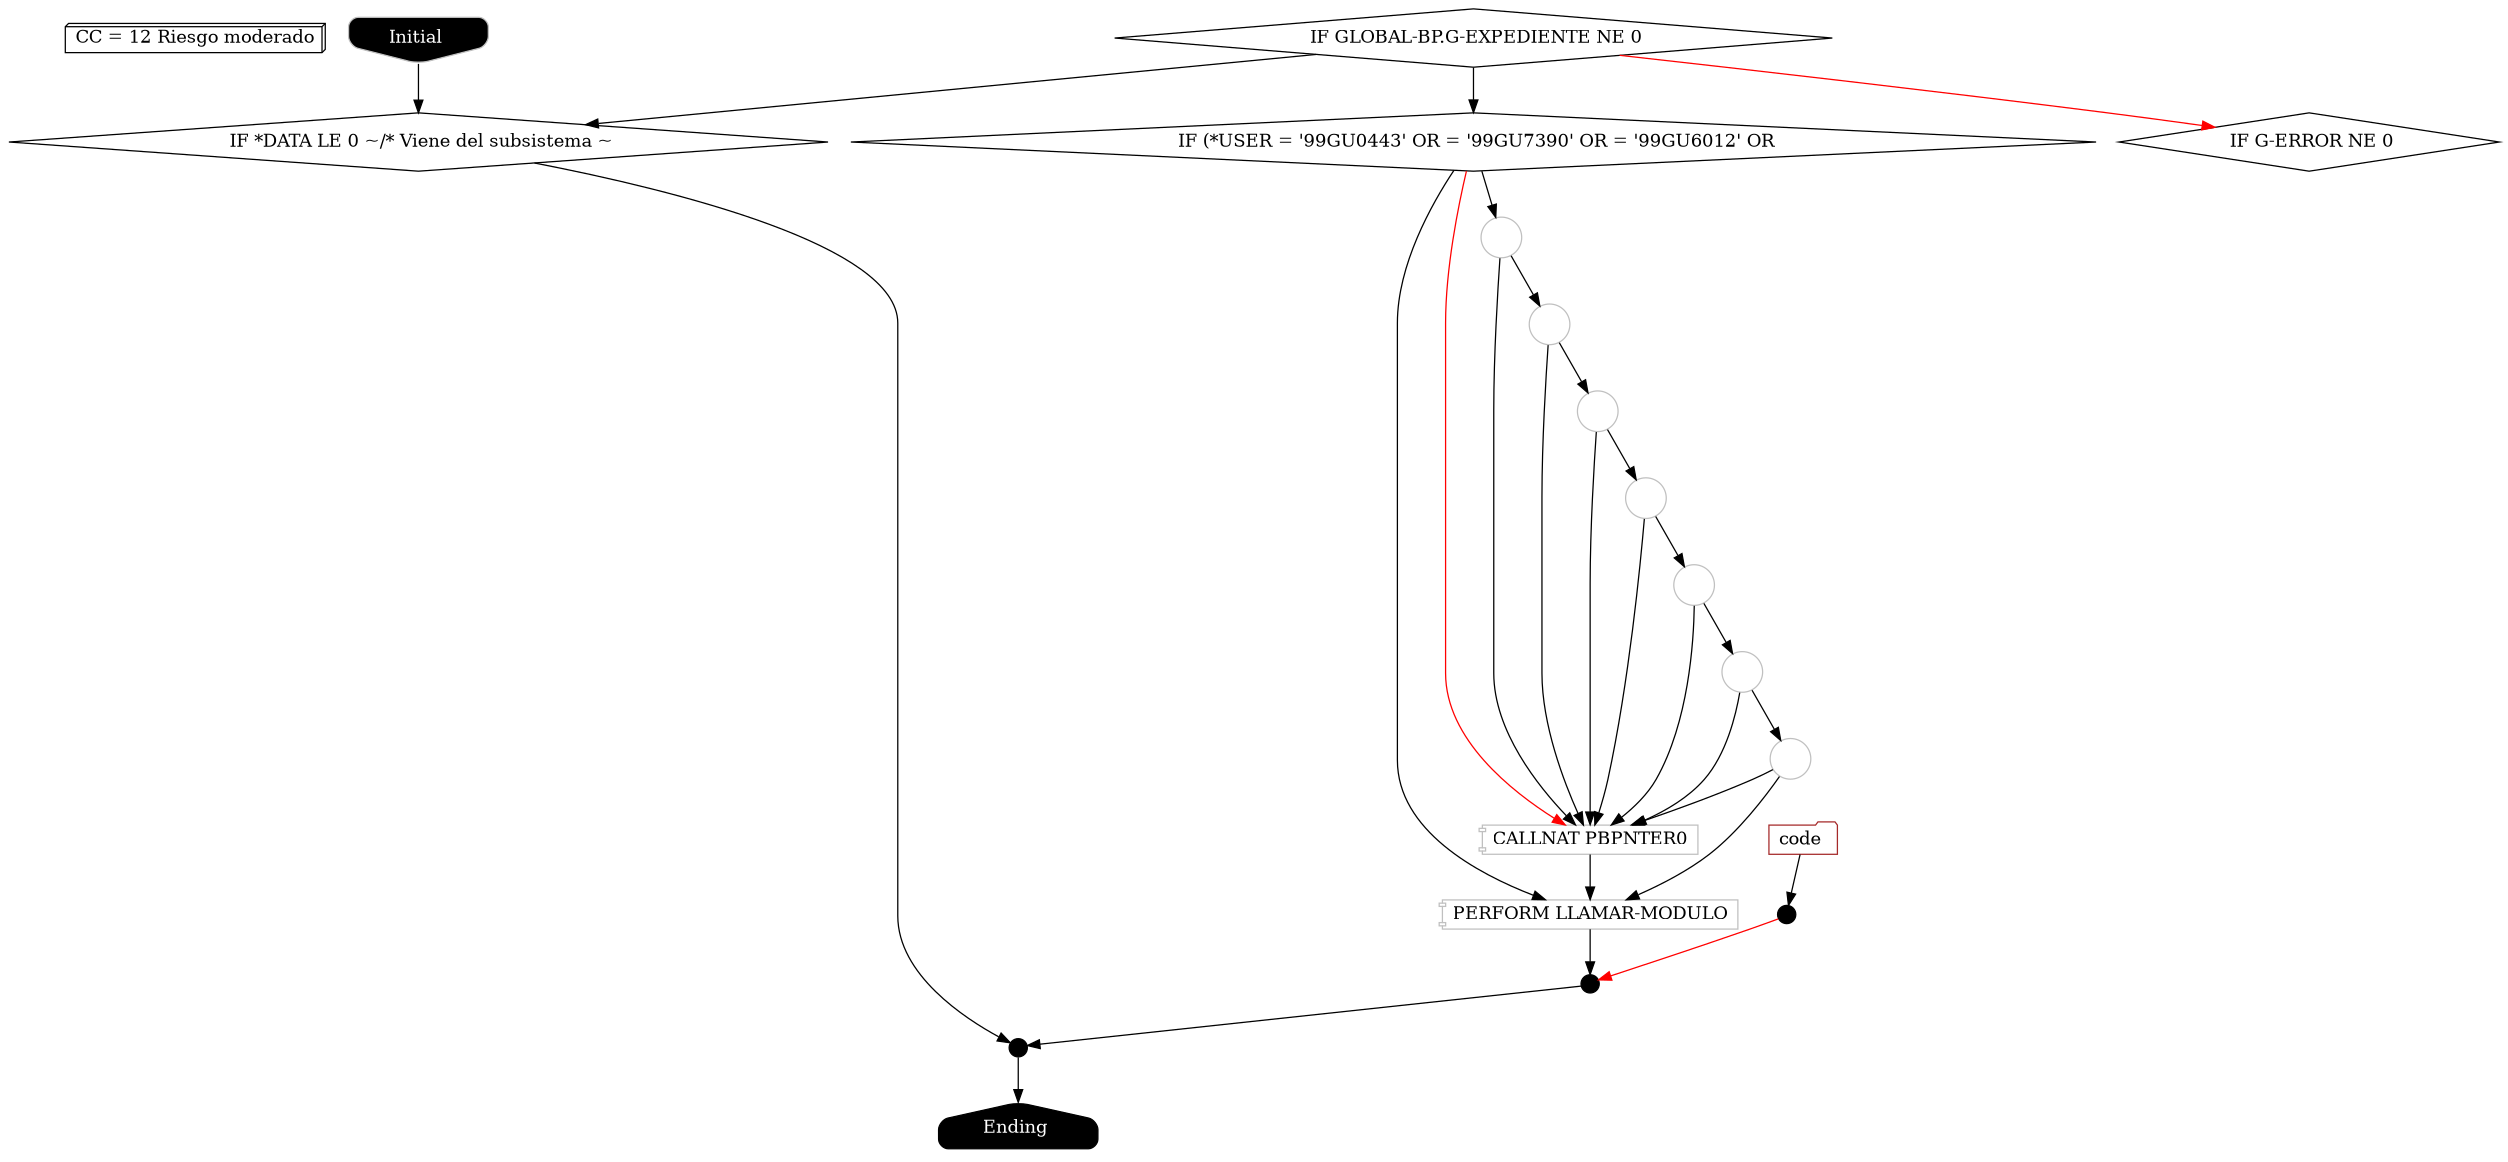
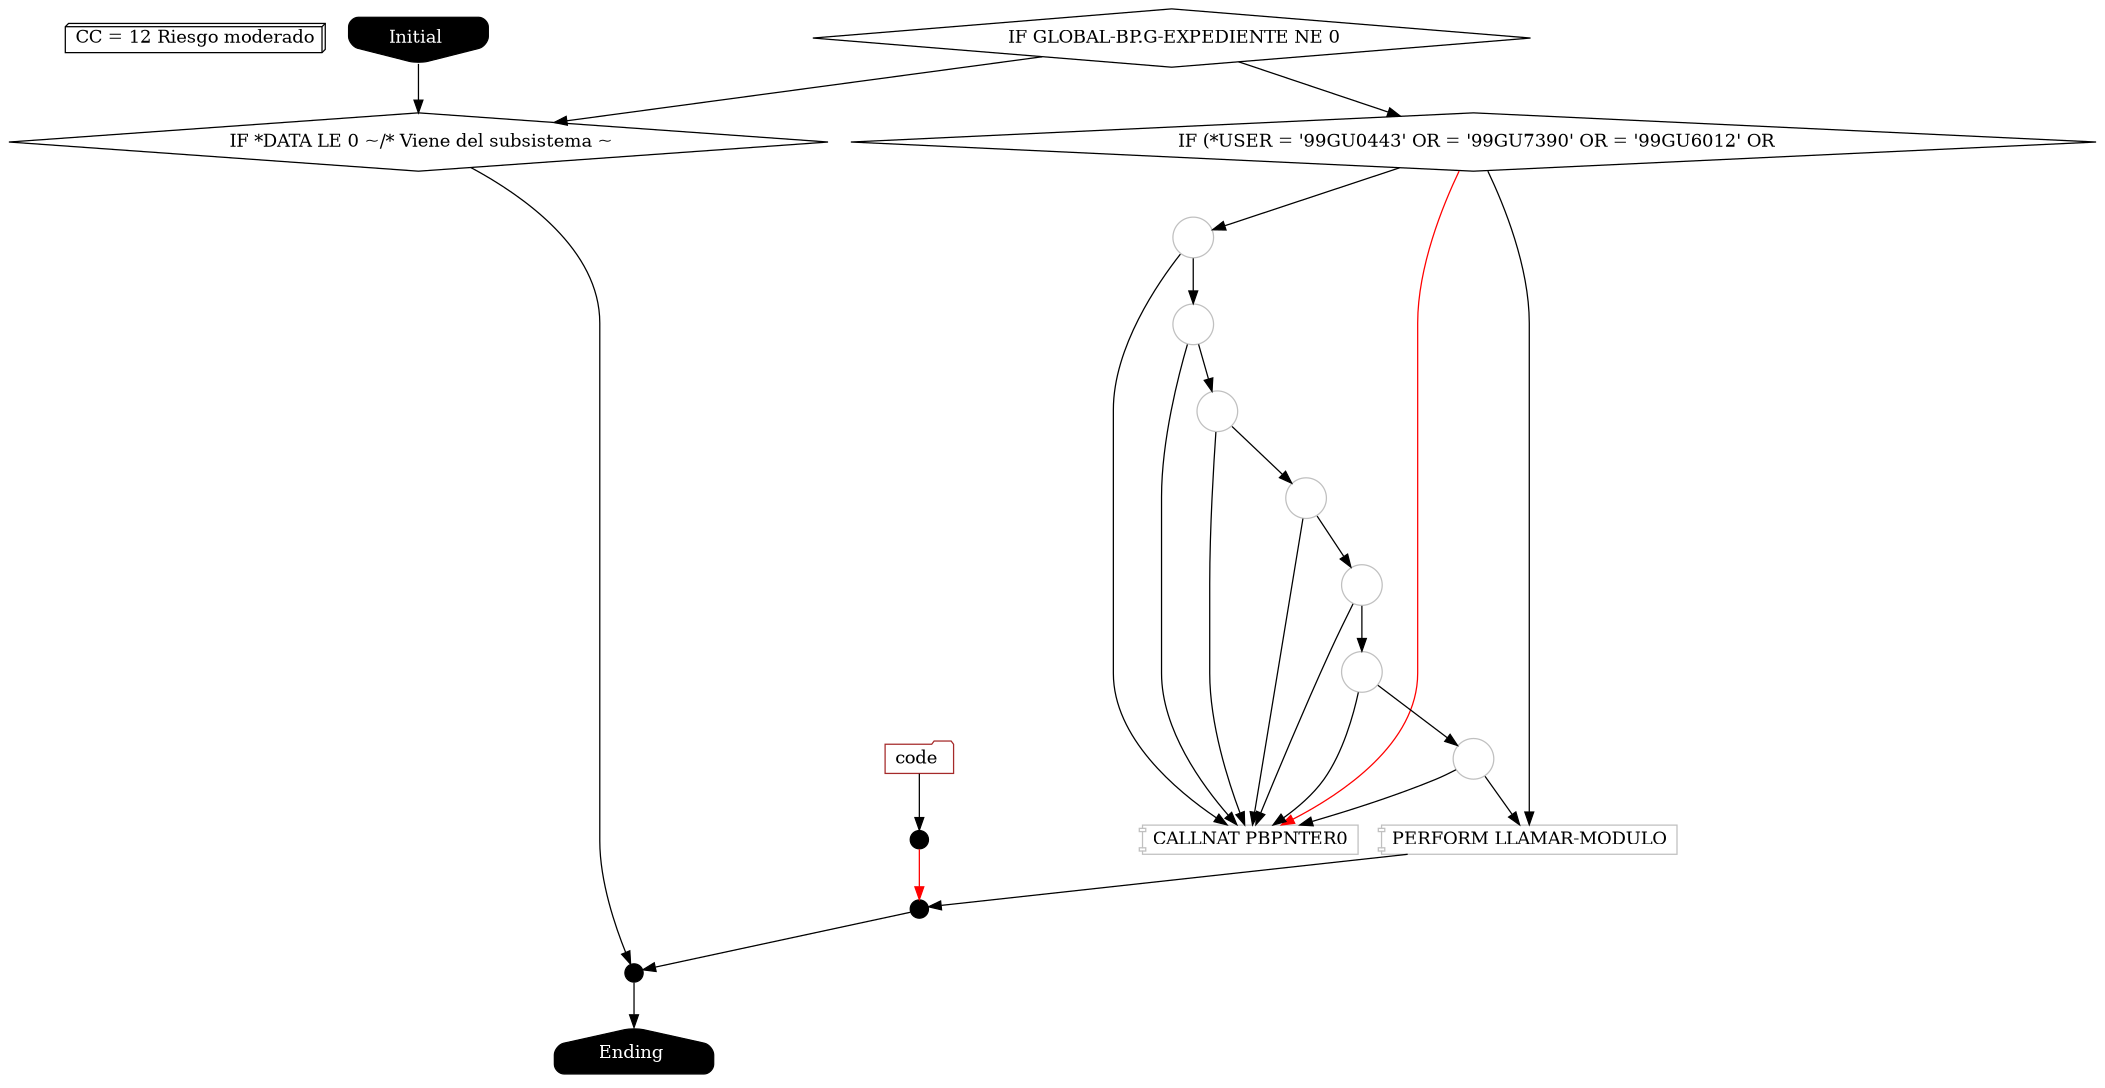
node "Initial": color grey -> black
node "IF G-ERROR NE 0": removed
edge "CALLNAT PBPNTER0" -> "PERFORM LLAMAR-MODULO": removed
